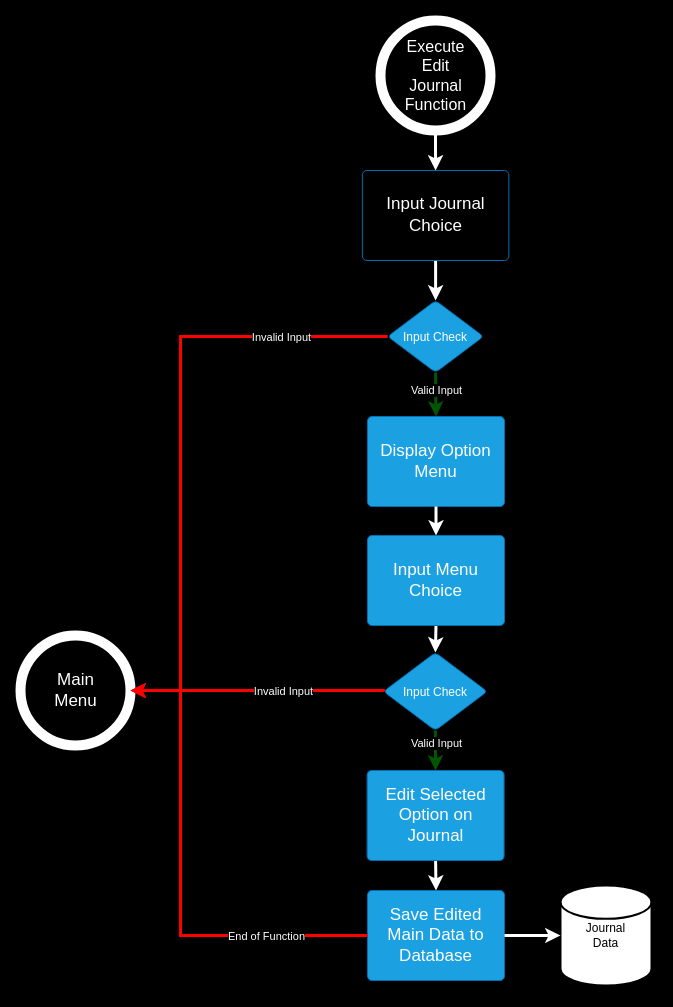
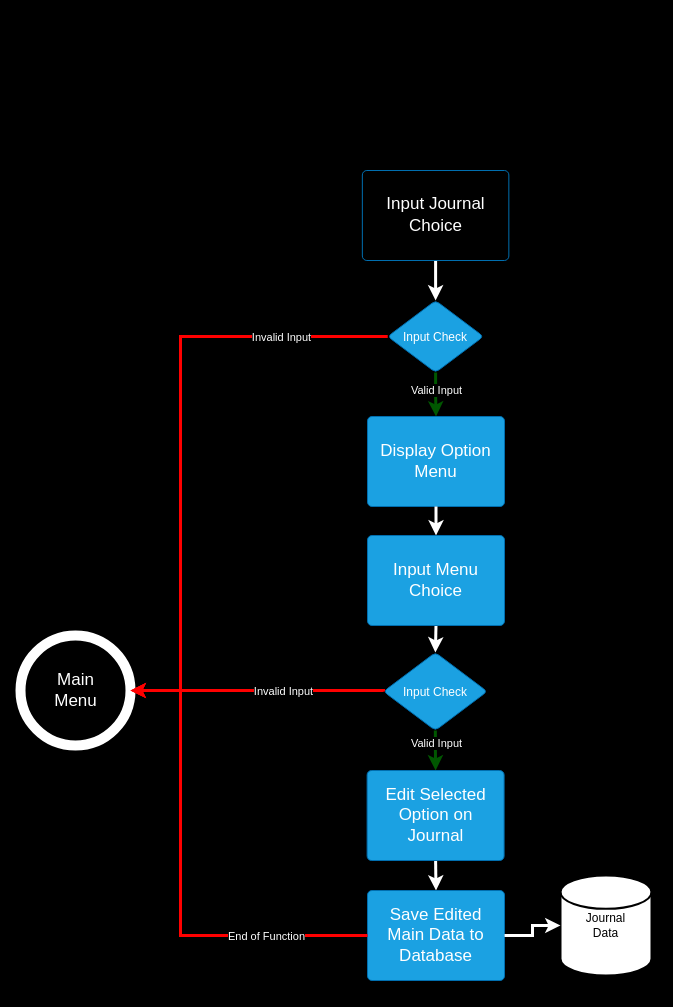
node "Execute Edit Journal Function": removed
edge "Execute Edit Journal Function" -> "Input Journal Choice": removed
node "Journal Data": moved (606, 936) -> (606, 926)
